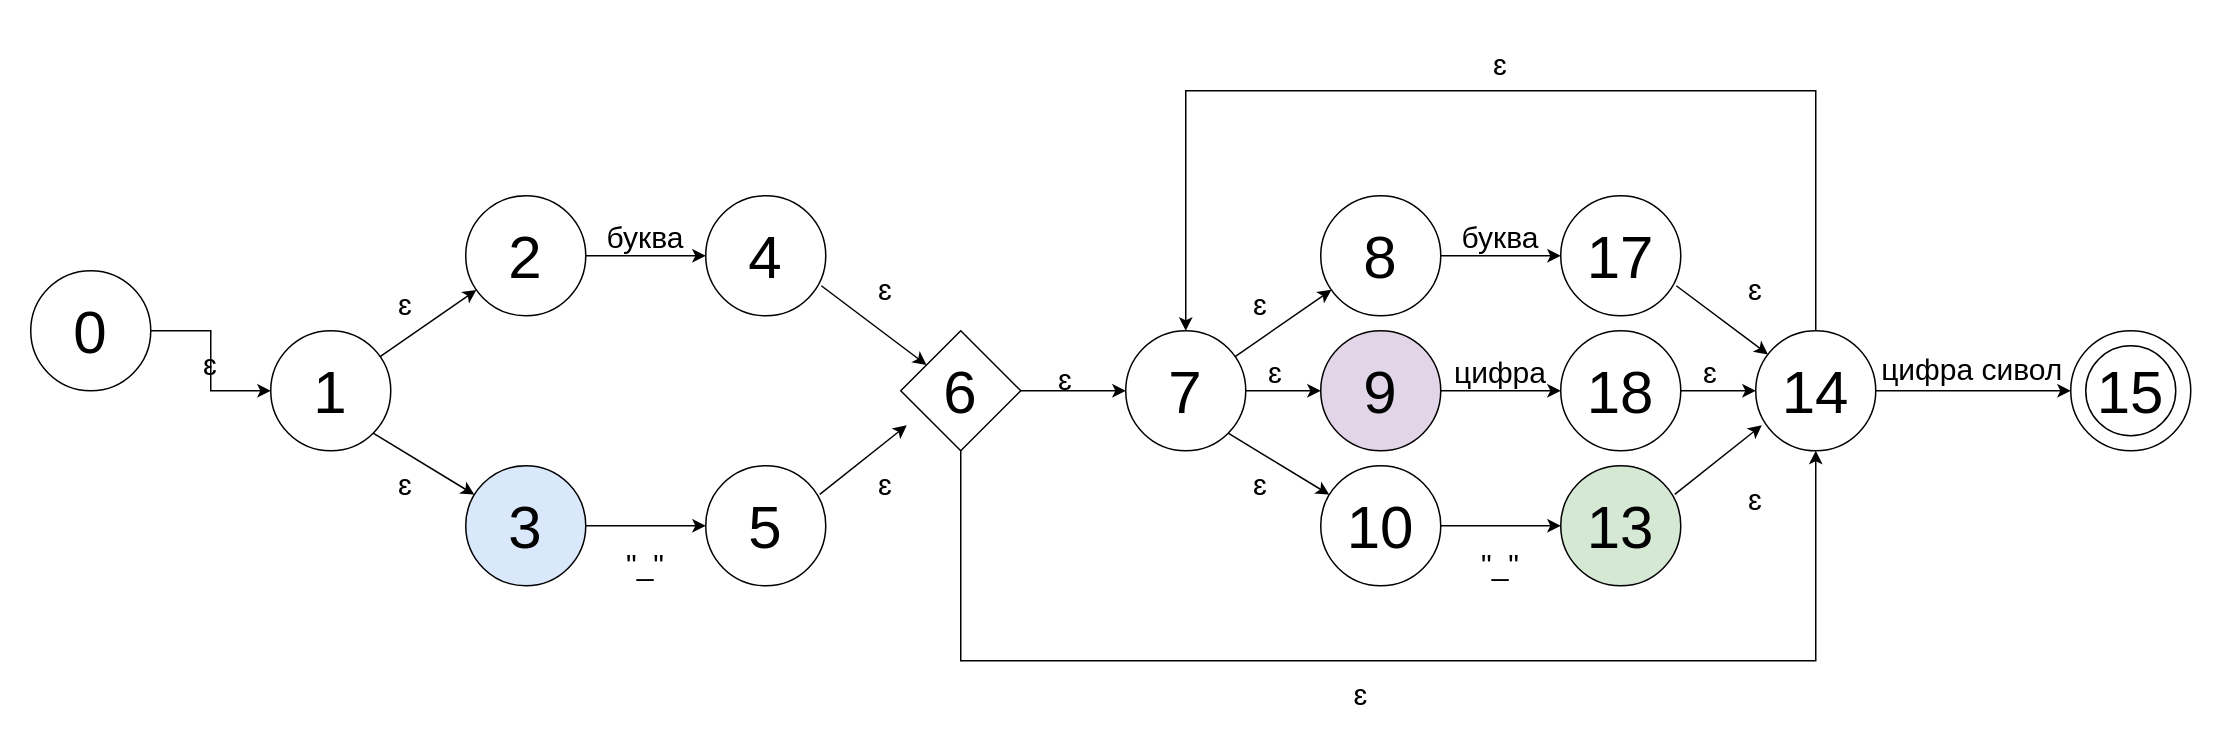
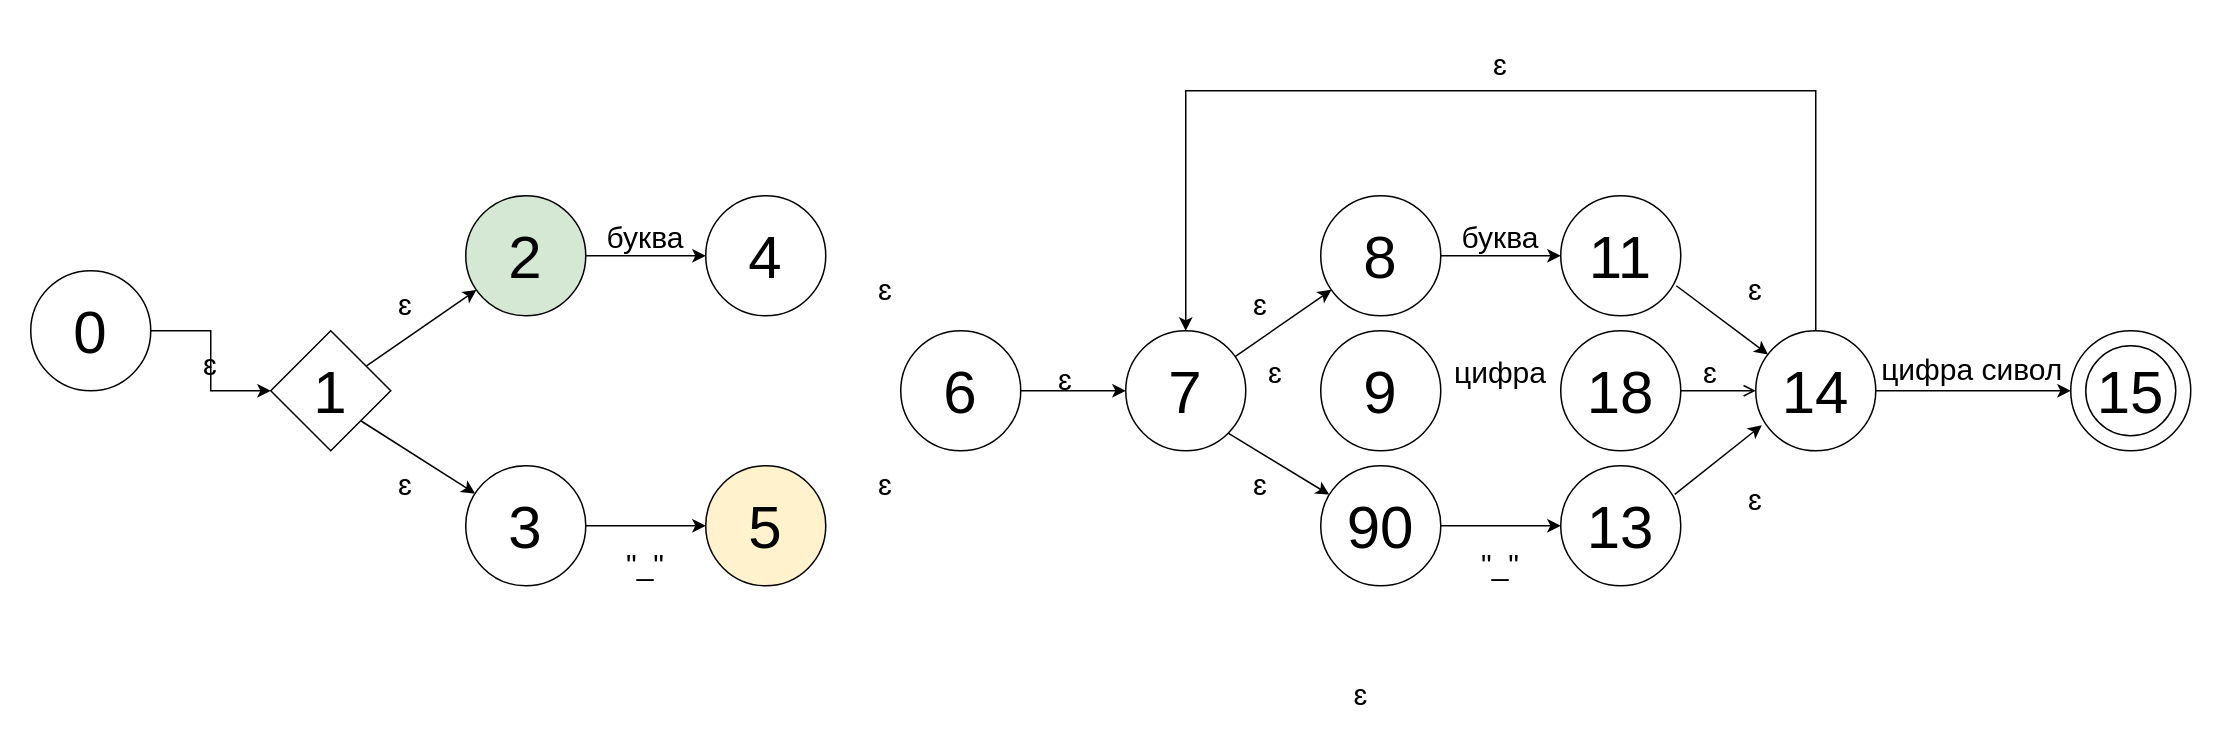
node "2": fillcolor #ffffff -> #d5e8d4
node "17": label "17" -> "11"
edge "4" -> "6": removed
node "1": shape ellipse -> diamond
node "6": shape diamond -> ellipse
edge "7" -> "9": removed
node "9": fillcolor #e1d5e7 -> #ffffff
edge "9" -> "18": removed
edge "18" -> "14": arrowhead classic -> open
edge "5" -> "6": removed
node "3": fillcolor #dae8fc -> #ffffff
node "5": fillcolor #ffffff -> #fff2cc
node "10": label "10" -> "90"
node "13": fillcolor #d5e8d4 -> #ffffff
edge "6" -> "14": removed
